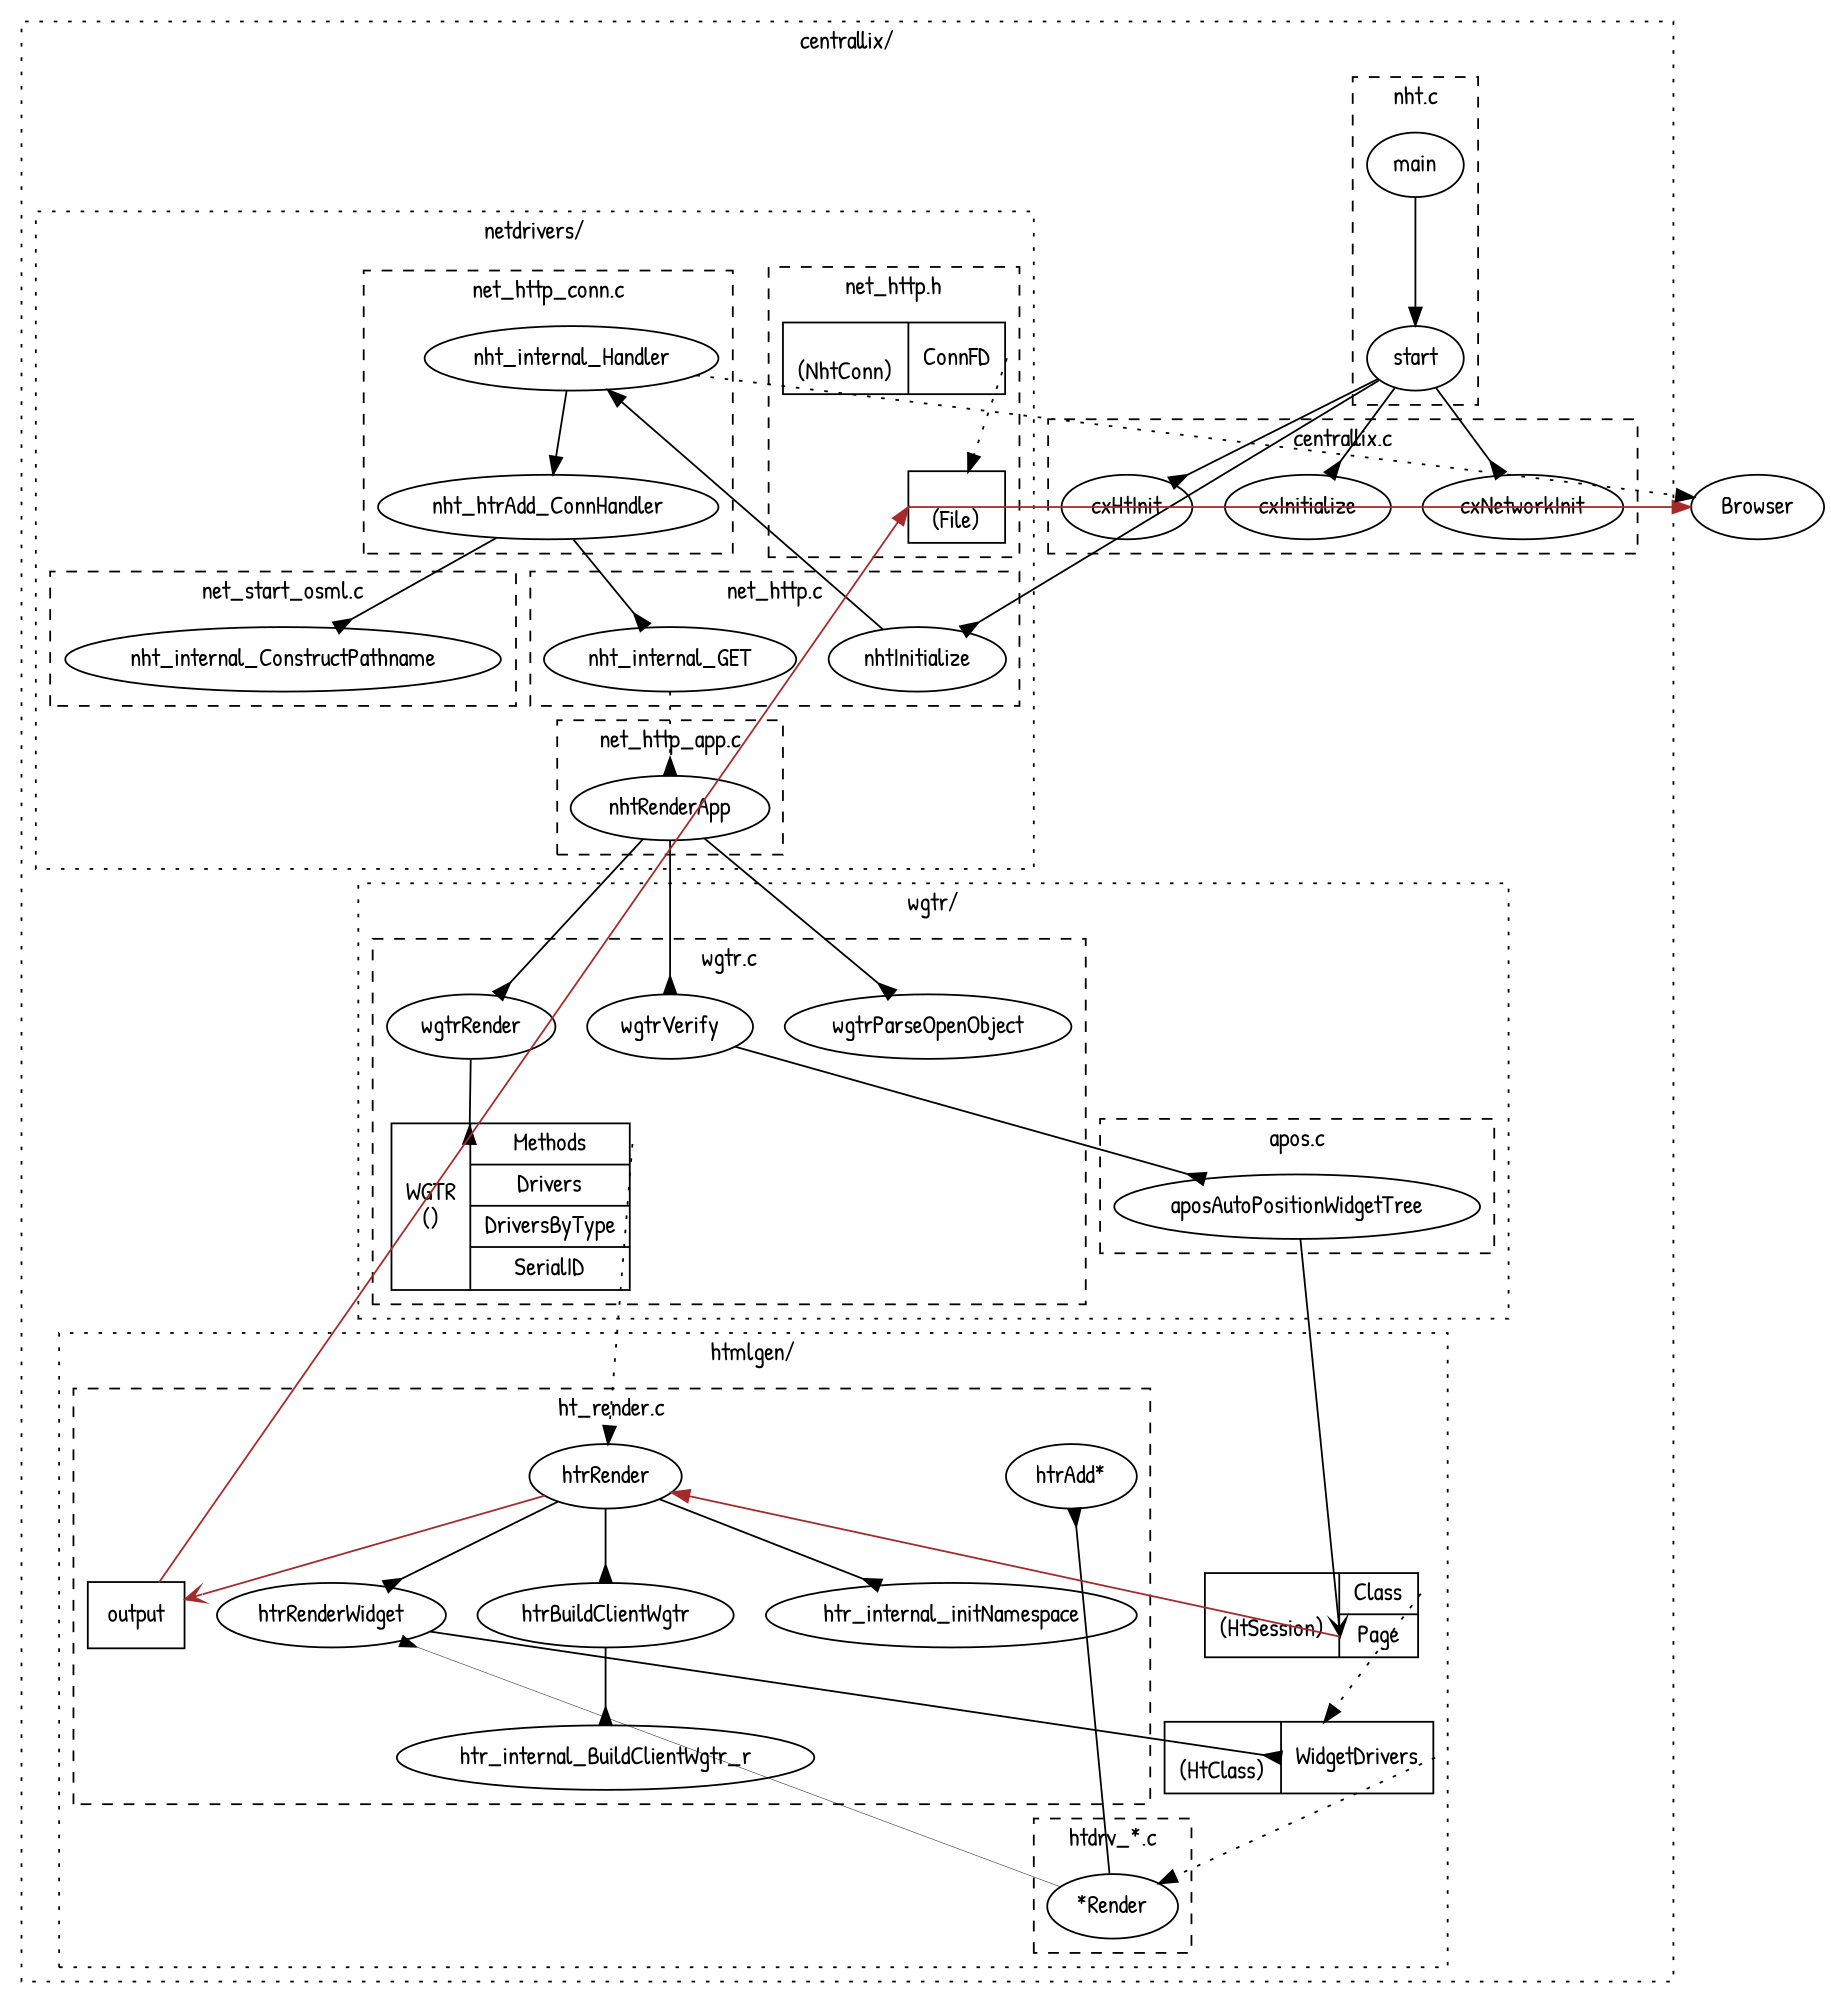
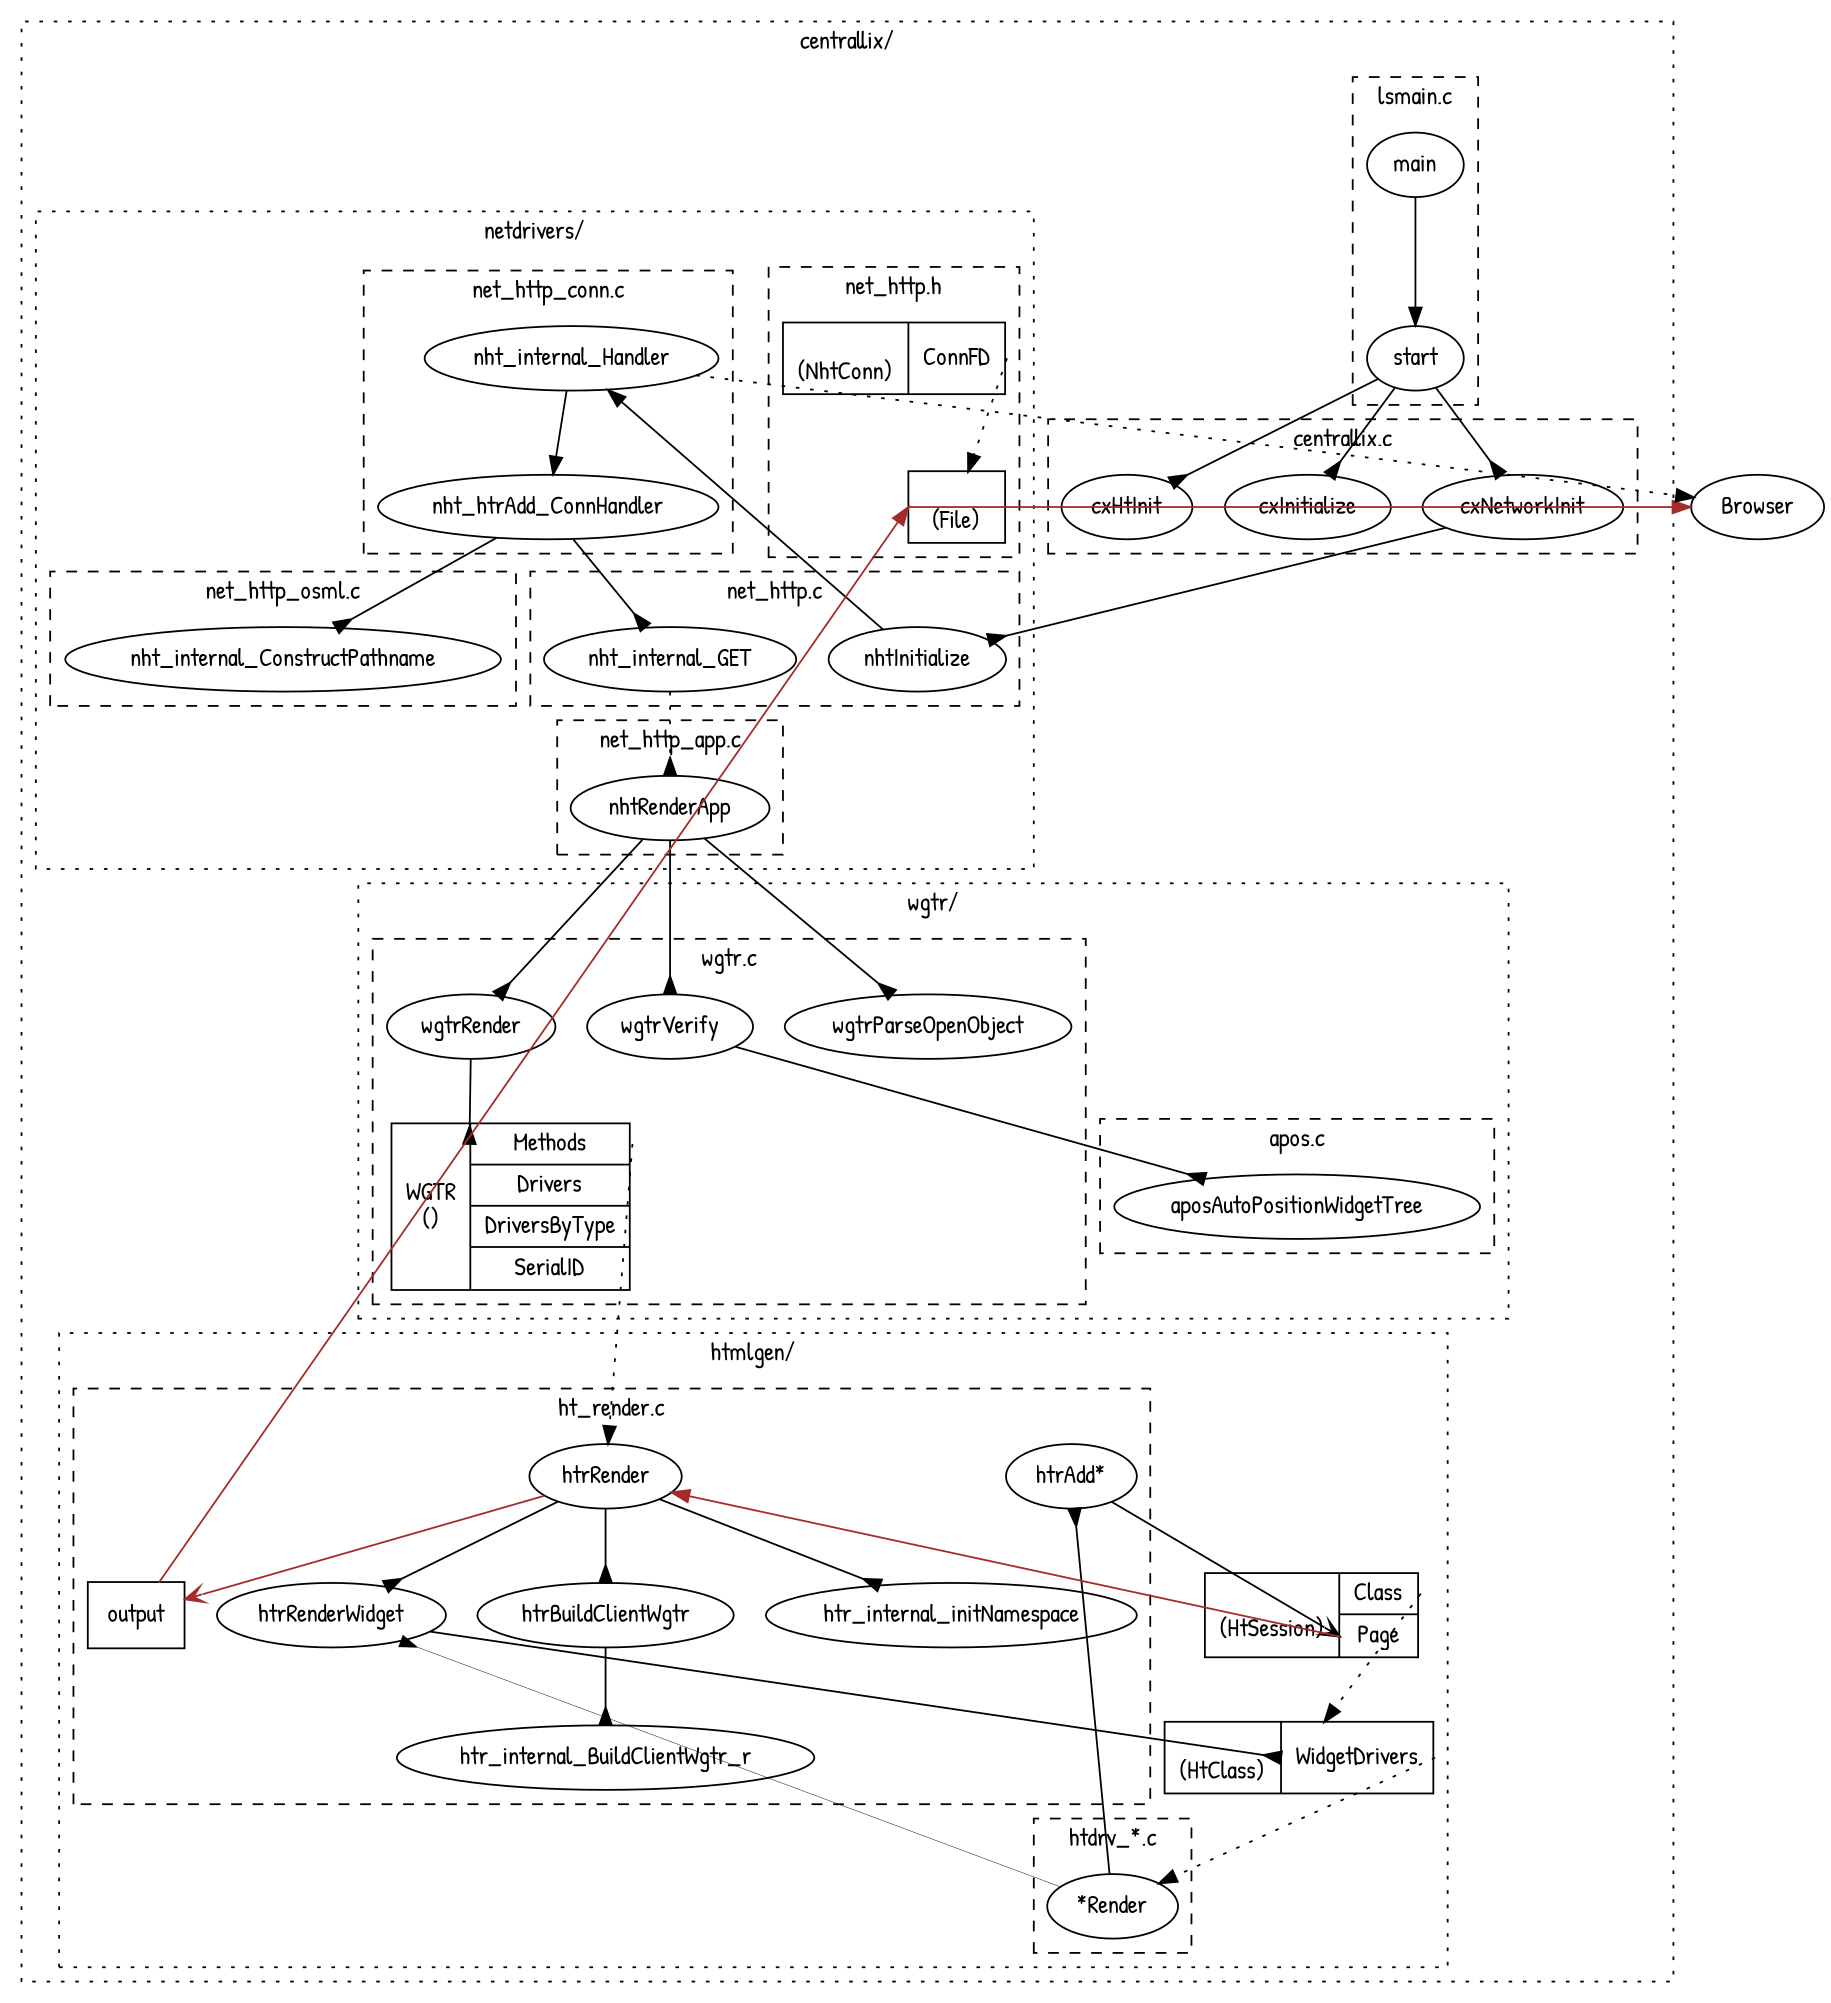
cluster "nht.c": label "nht.c" -> "lsmain.c"
edge "start" -> "nhtInitialize": now "cxNetworkInit" -> "nhtInitialize"
cluster "net_start_osml.c": label "net_start_osml.c" -> "net_http_osml.c"
edge "aposAutoPositionWidgetTree" -> "(HtSession)": now "htrAdd*" -> "(HtSession)"
